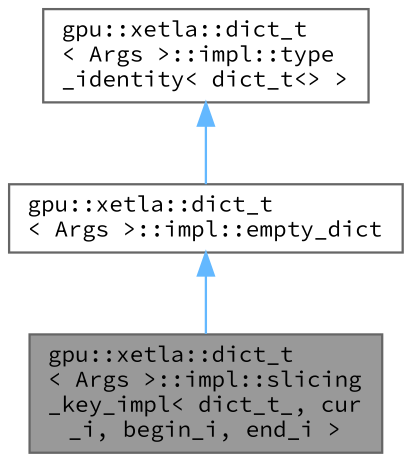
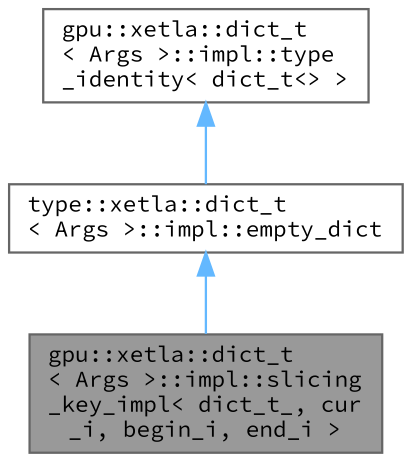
node "gpu::xetla::dict_t < Args >::impl::empty_dict": label "gpu::xetla::dict_t < Args >::impl::empty_dict" -> "type::xetla::dict_t < Args >::impl::empty_dict"
